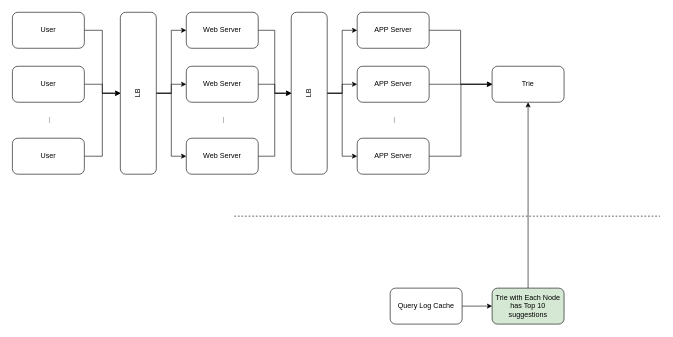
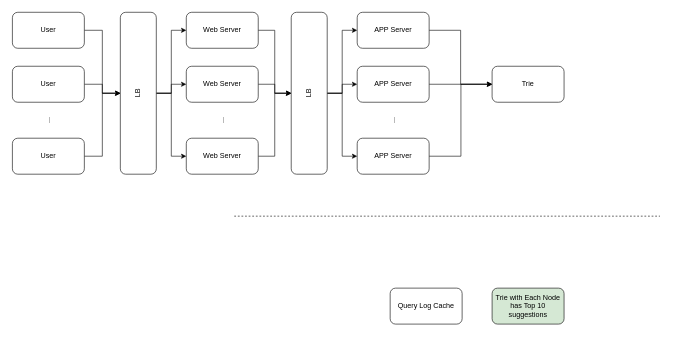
edge "Trie with Each Node has Top 10 suggestions" -> "Trie": removed
edge "Query Log Cache" -> "Trie with Each Node has Top 10 suggestions": removed
